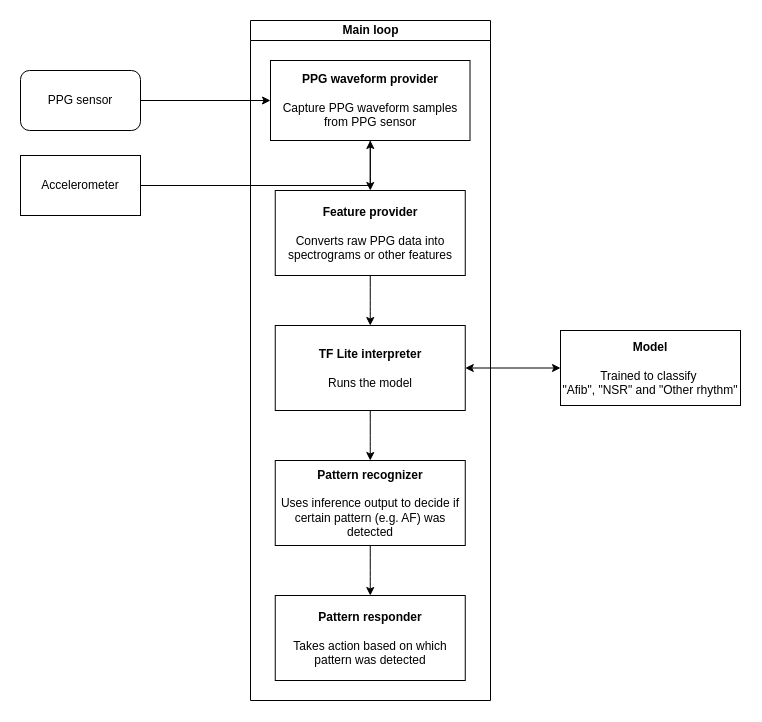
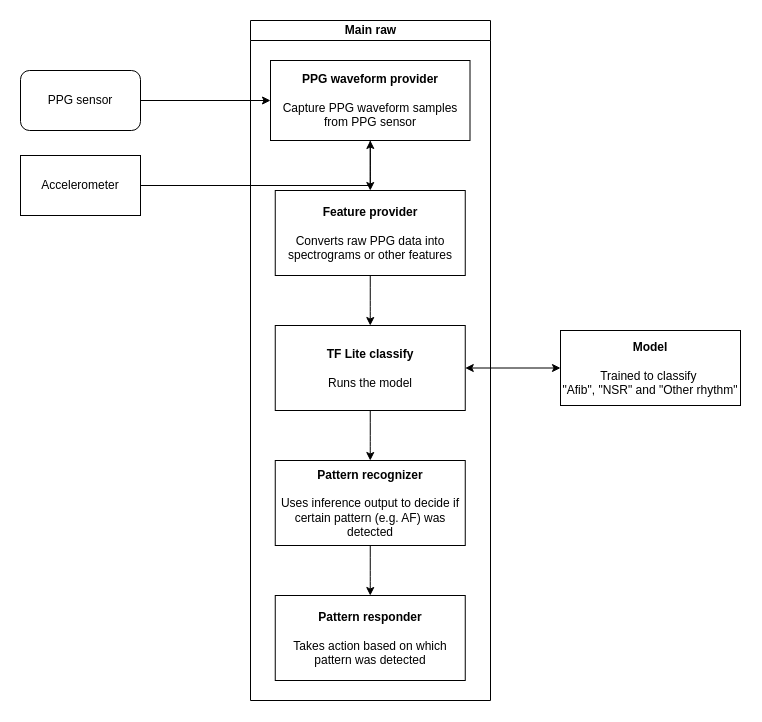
node "Main loop": label "Main loop" -> "Main raw"
node "TF Lite interpreter Runs the model": label "TF Lite interpreter Runs the model" -> "TF Lite classify Runs the model"
